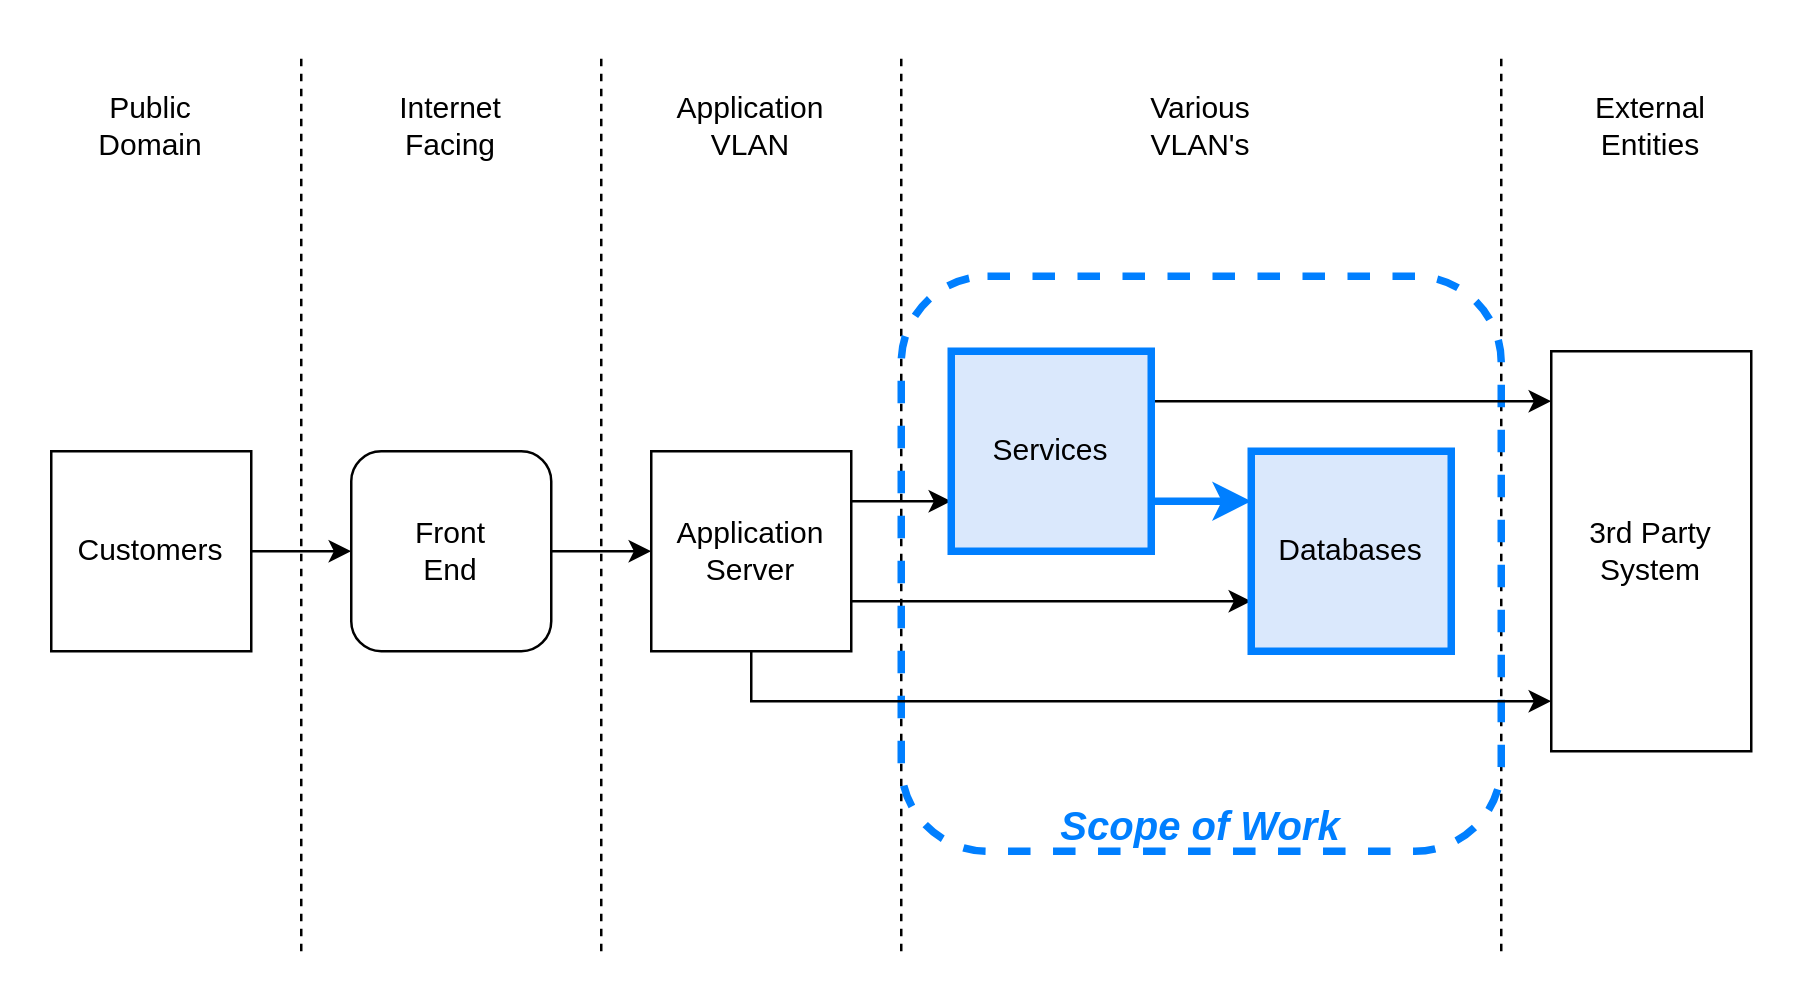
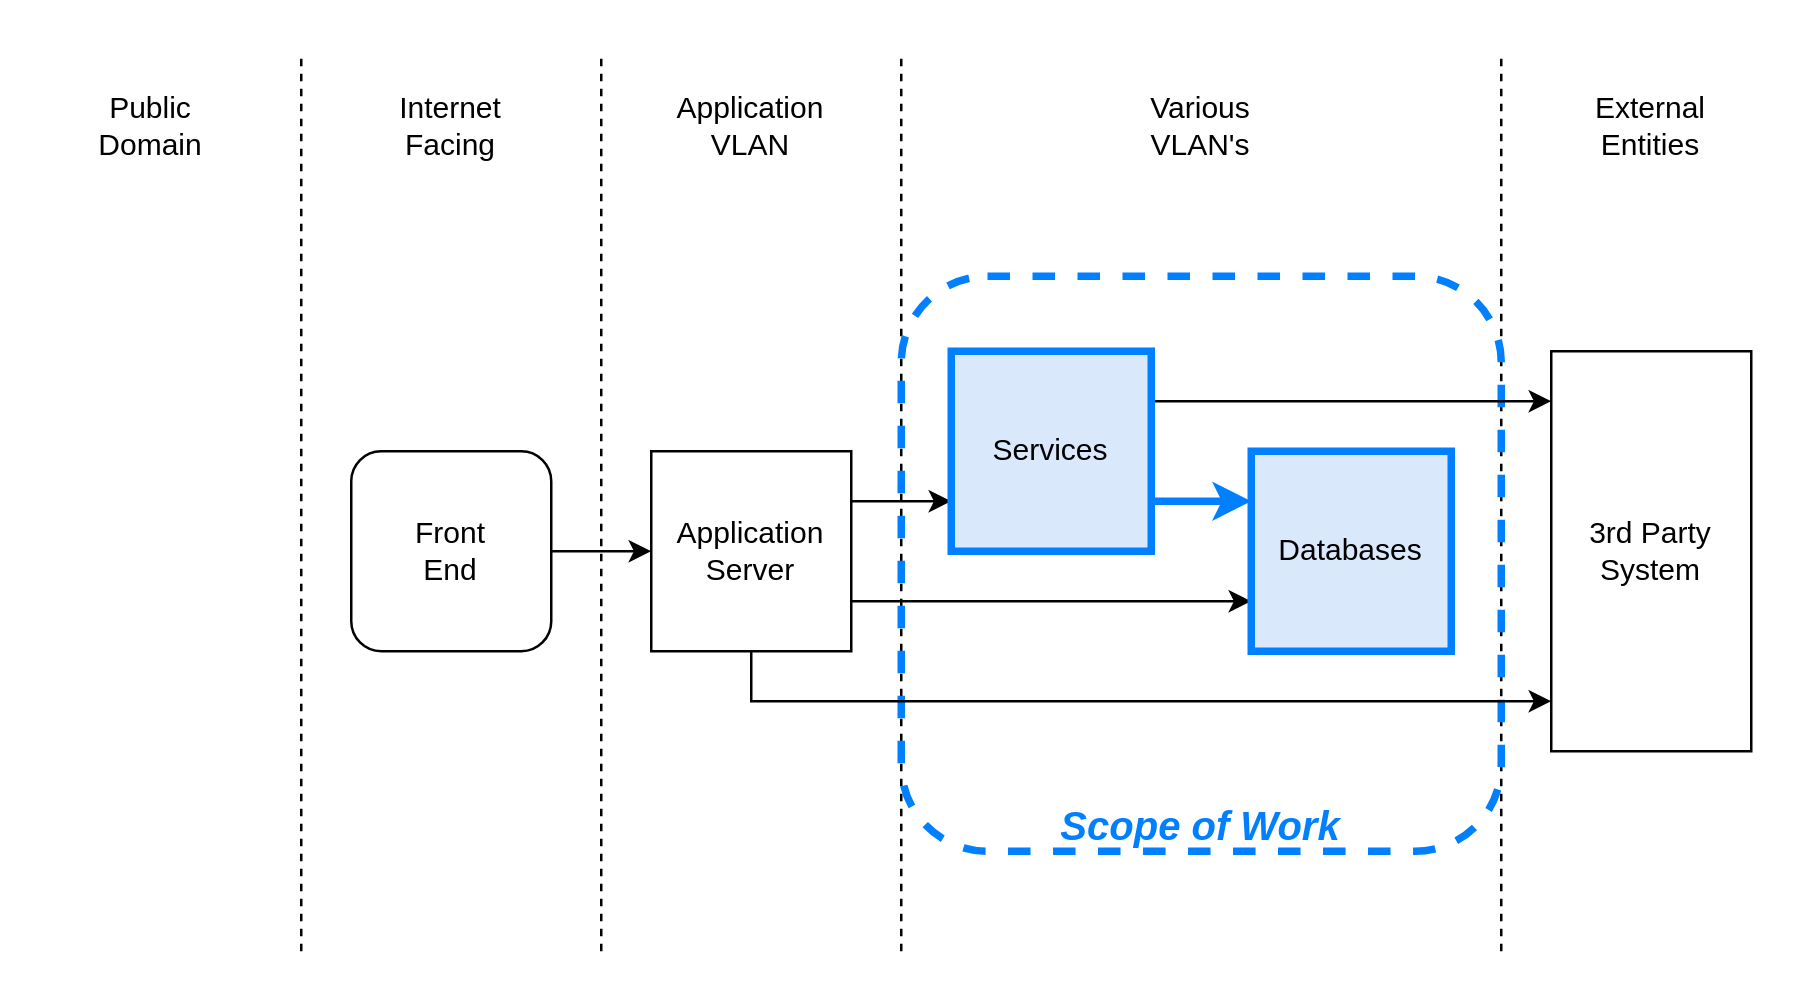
node "Customers": removed
edge "Customers" -> "Front End": removed
